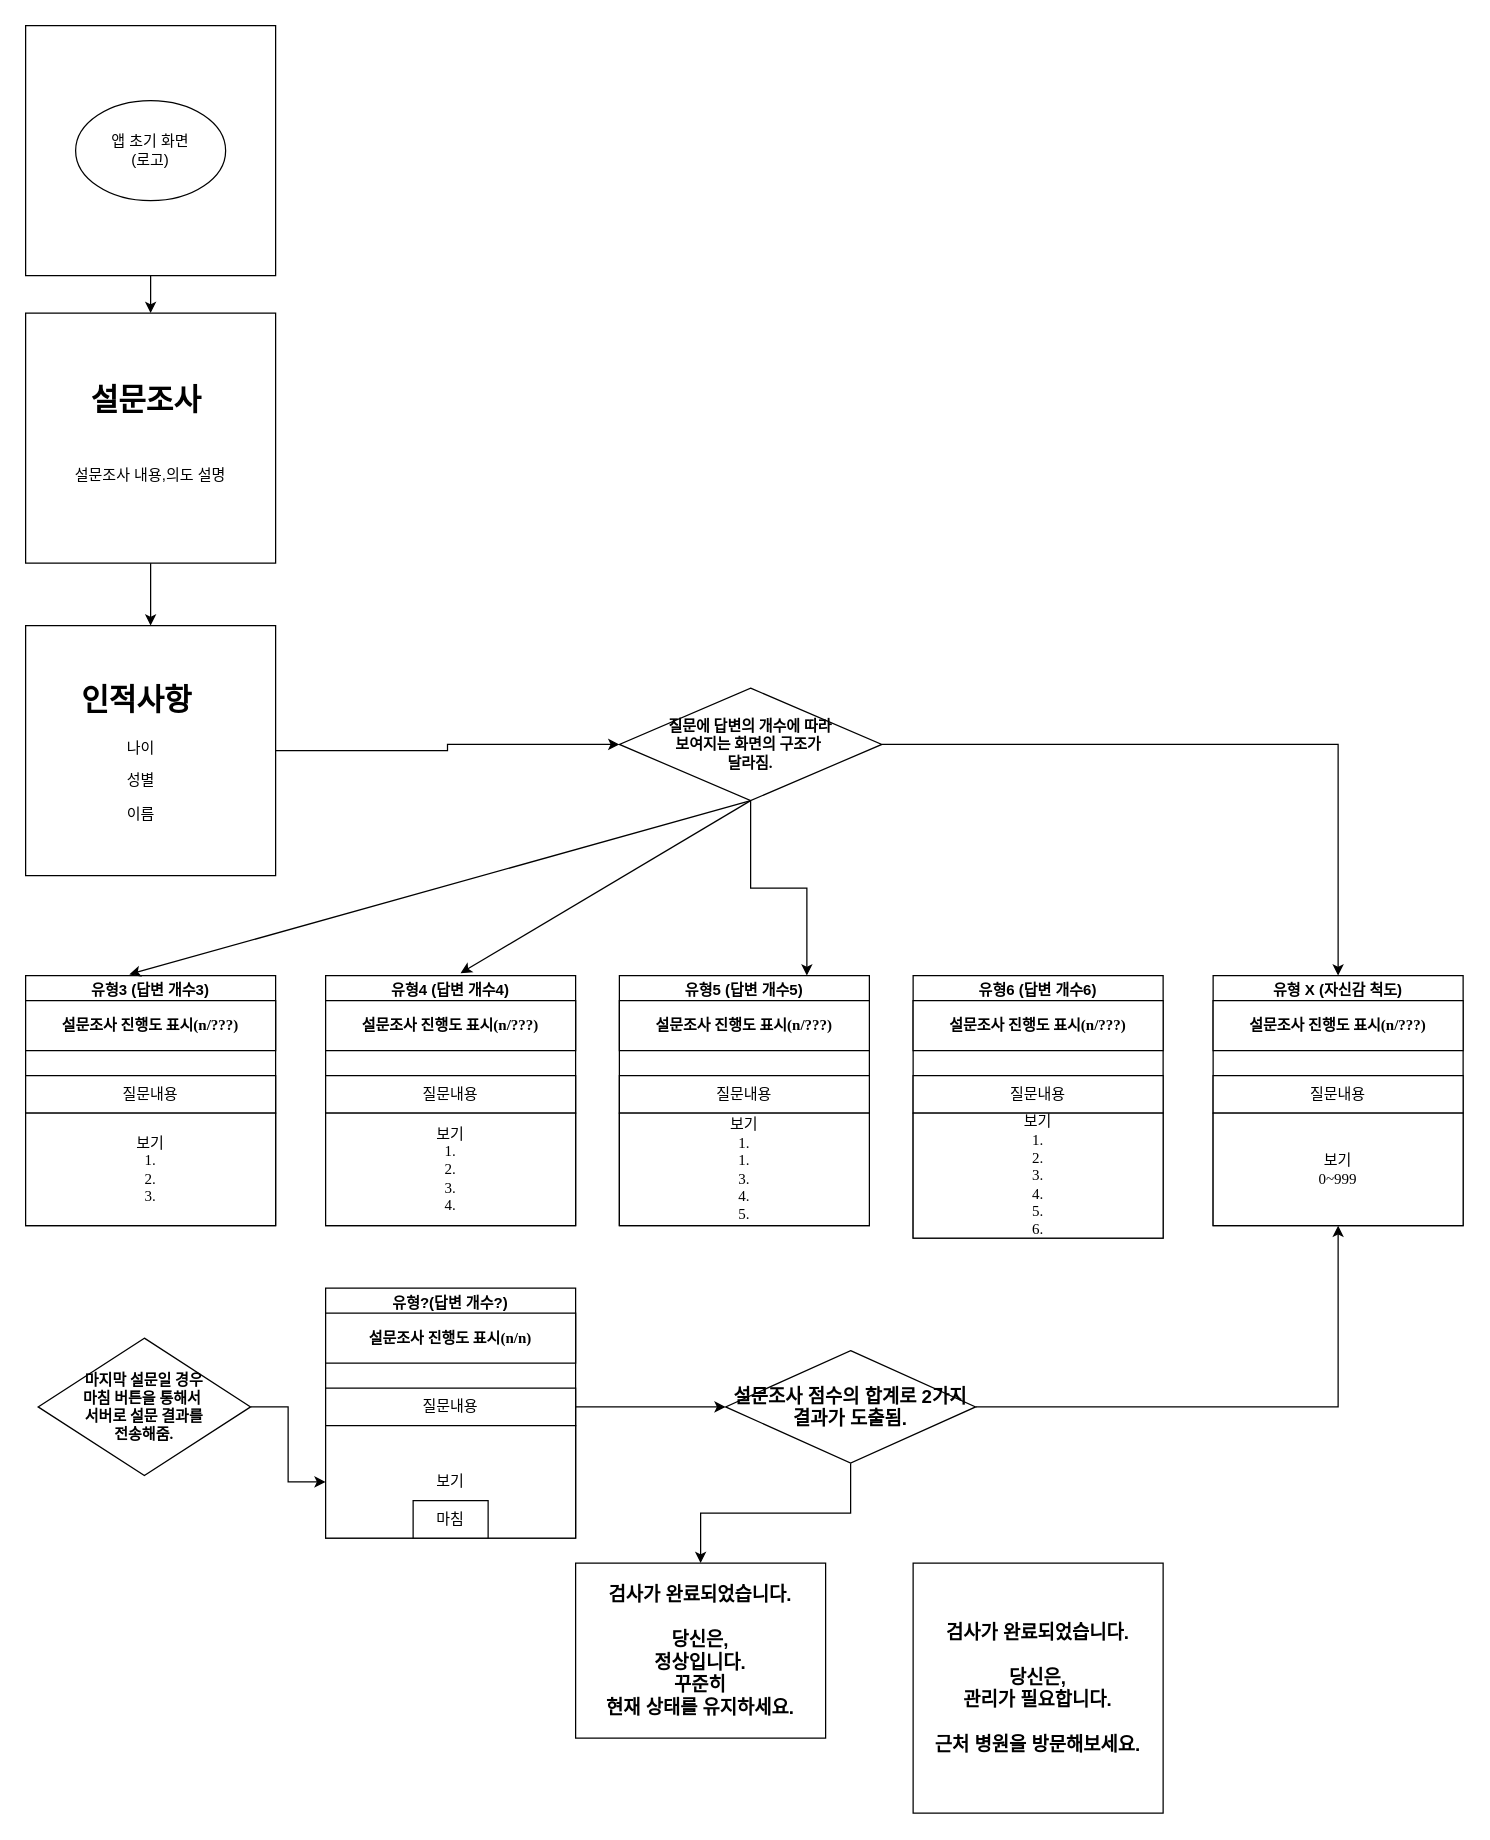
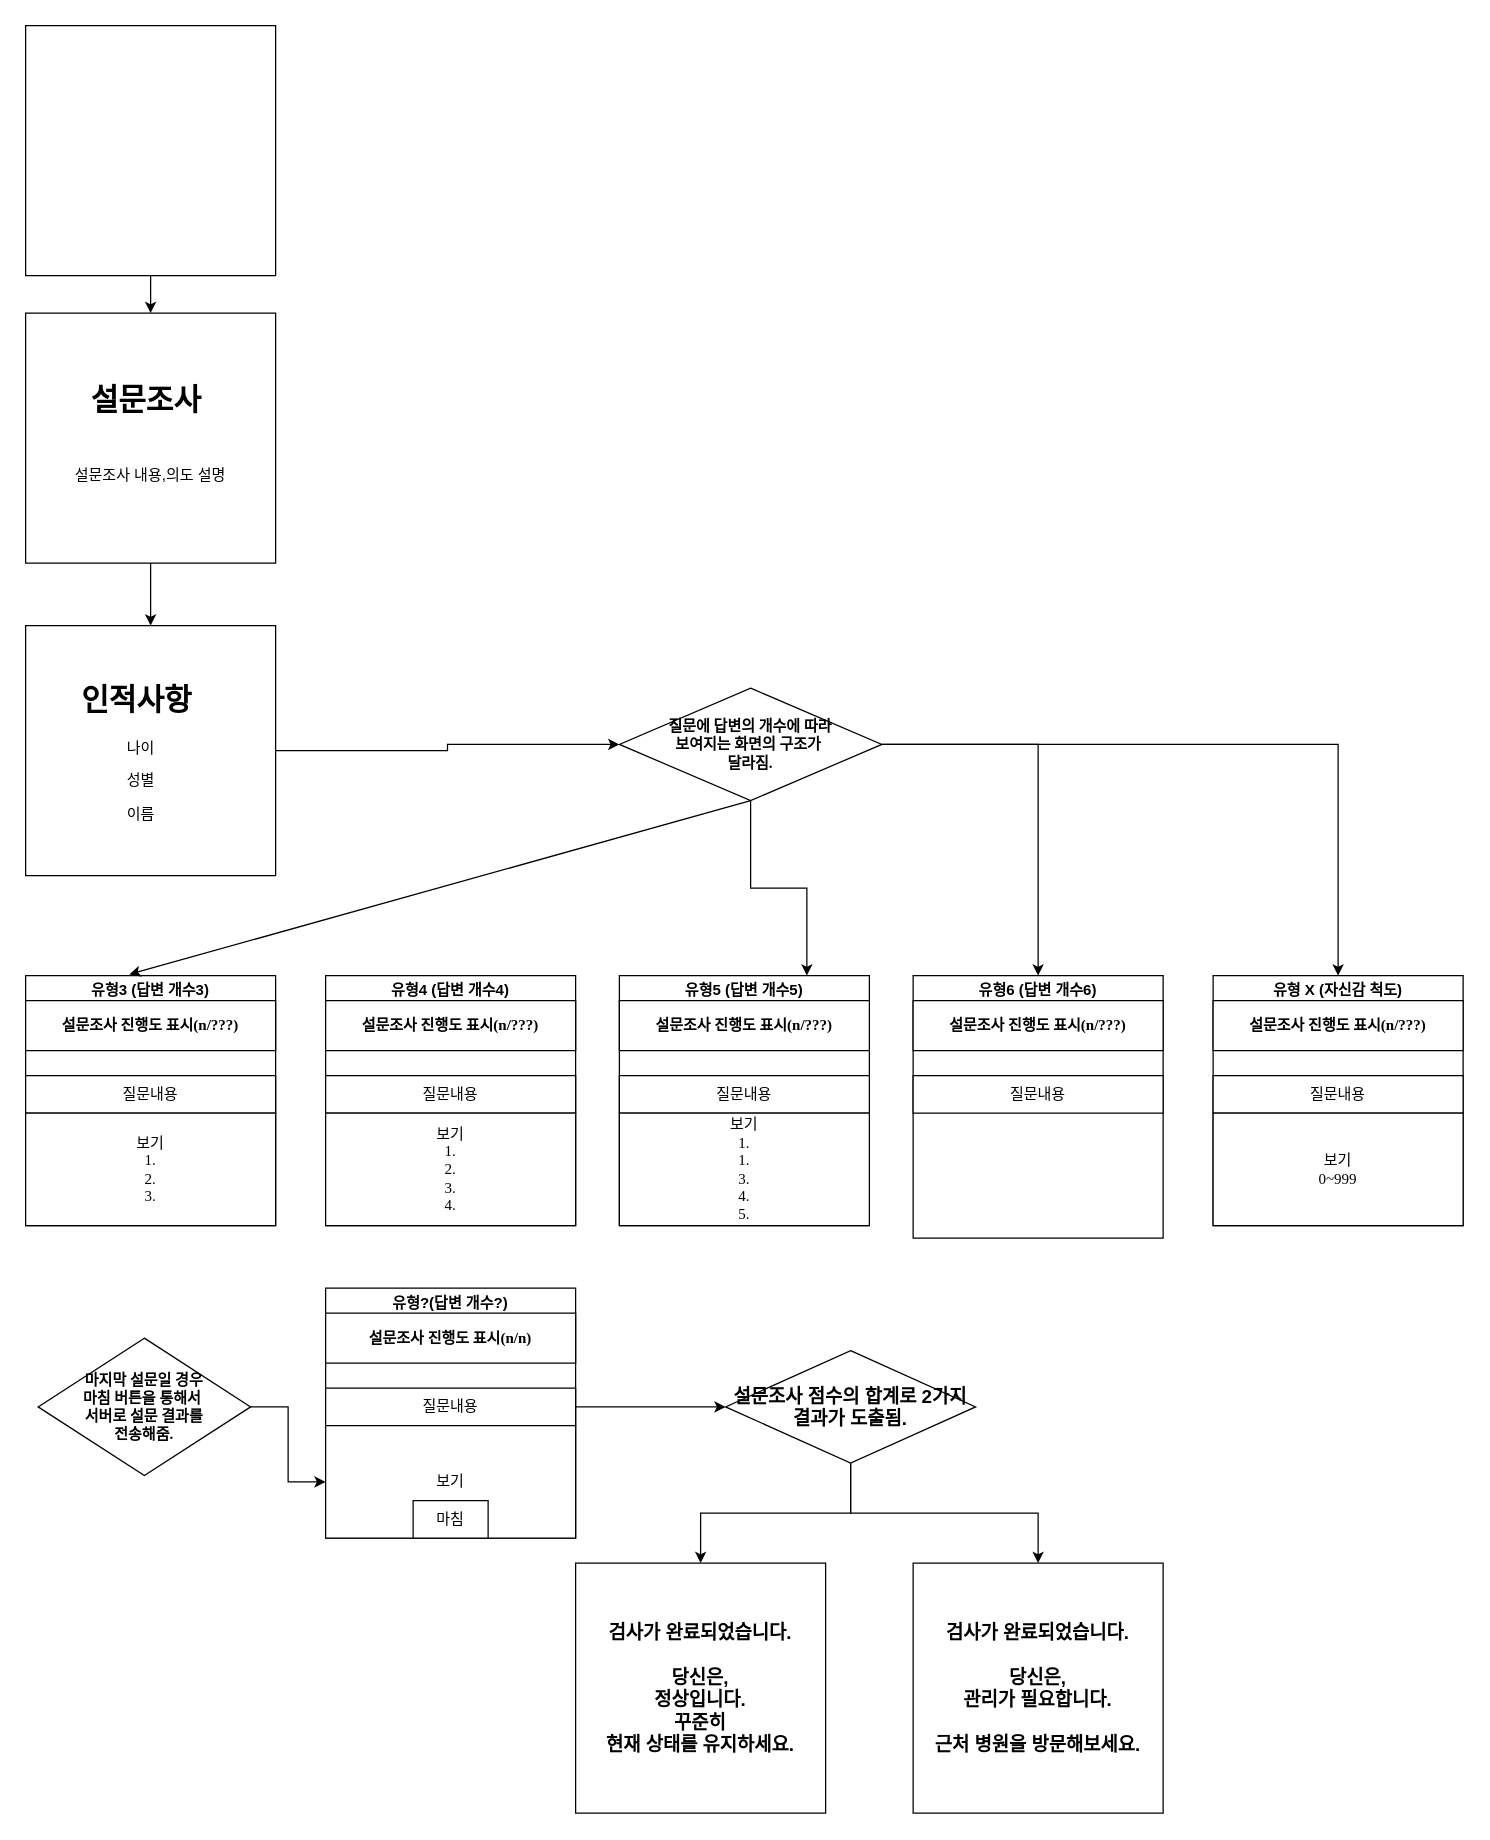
node "앱 초기 화면(로고)": removed
edge "질문에 답변의 개수에 따라 보여지는 화면의 구조가 달라짐." -> "유형6 (답변 개수6)": added
edge "질문에 답변의 개수에 따라 보여지는 화면의 구조가 달라짐." -> "유형4 (답변 개수4)": removed
node "보기 1. 2. 3. 4. 5. 6.": removed
edge "설문조사 점수의 합계로 2가지 결과가 도출됨." -> "보기 0~999": now "설문조사 점수의 합계로 2가지 결과가 도출됨." -> "검사가 완료되었습니다. 당신은, 관리가 필요합니다. 근처 병원을 방문해보세요."
node "검사가 완료되었습니다. 당신은, 정상입니다. 꾸준히 현재 상태를 유지하세요.": size 250x175 -> 250x250
